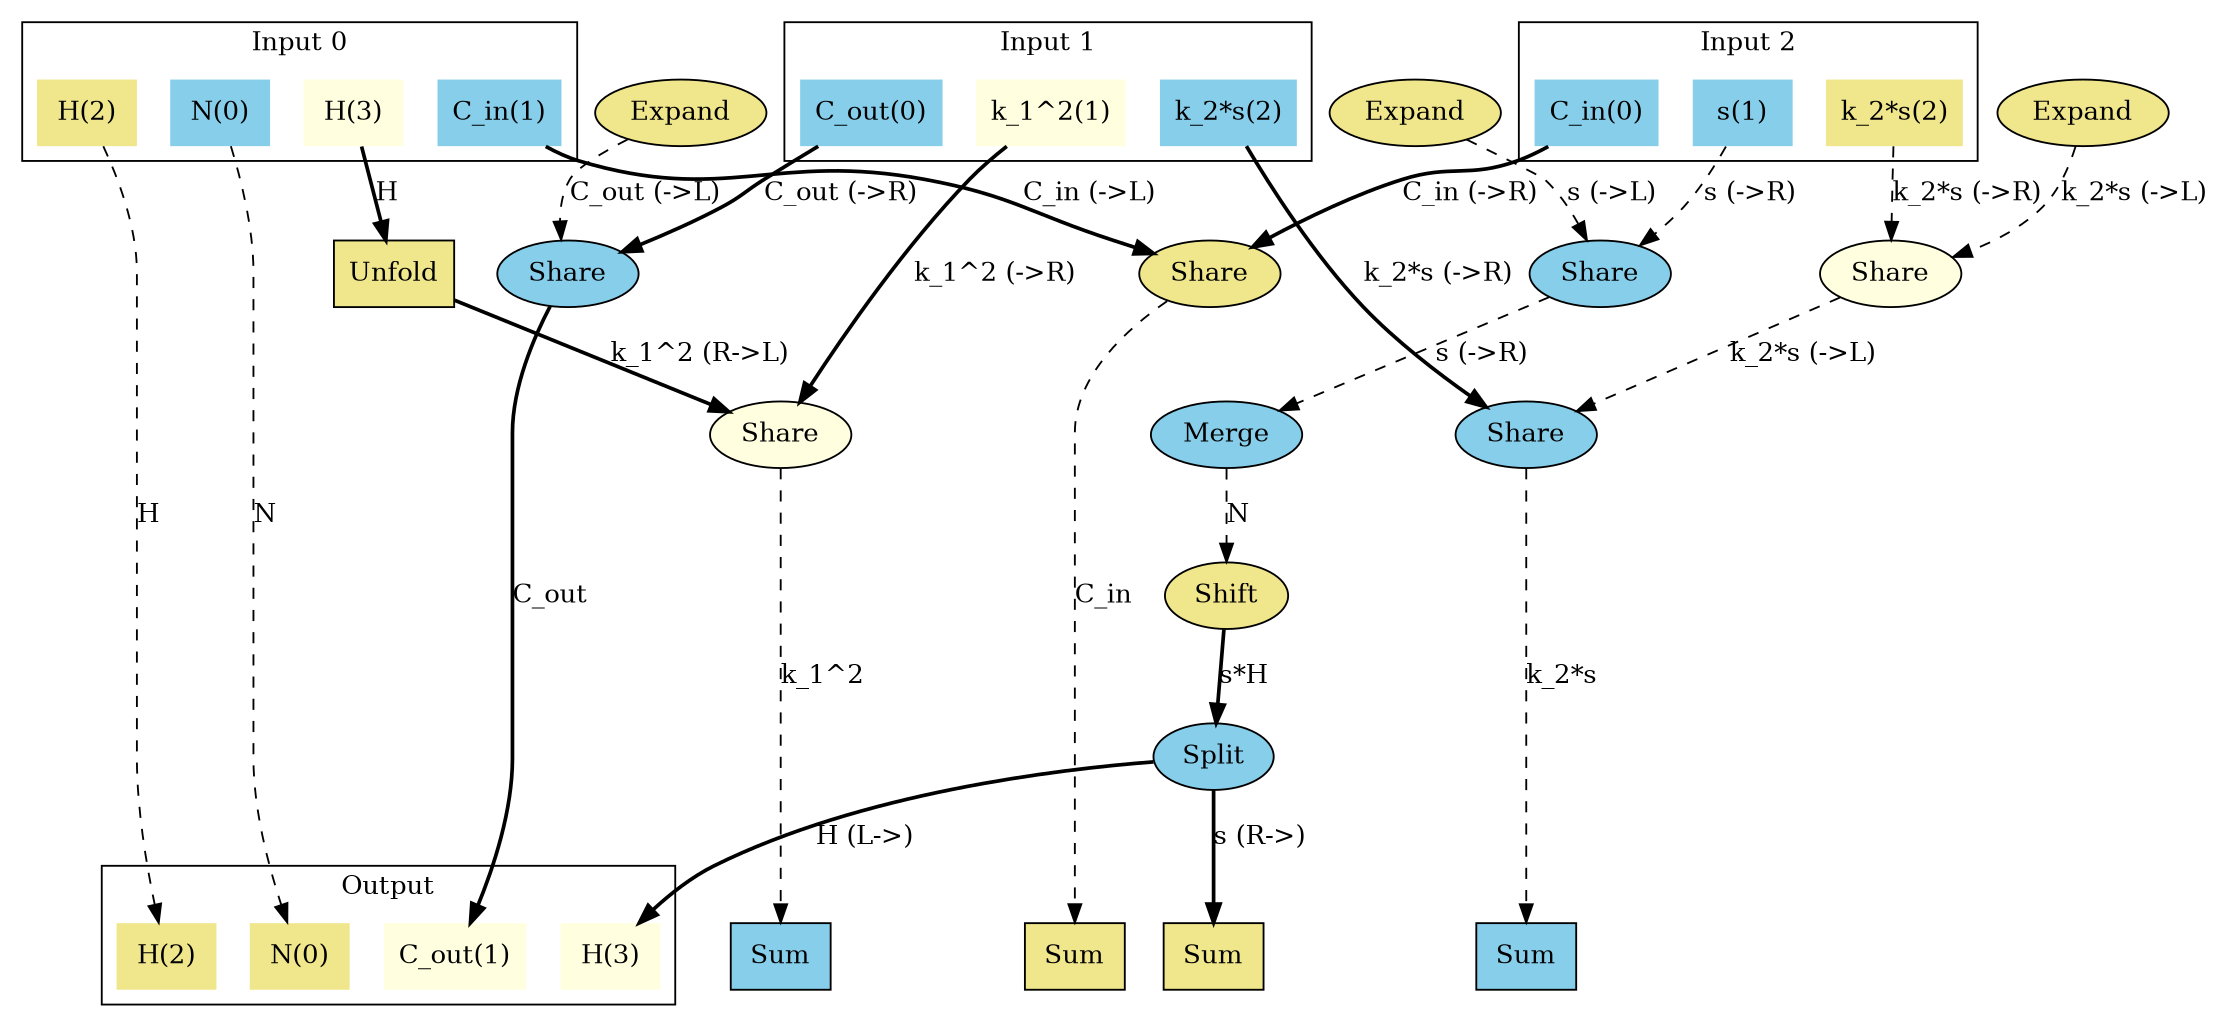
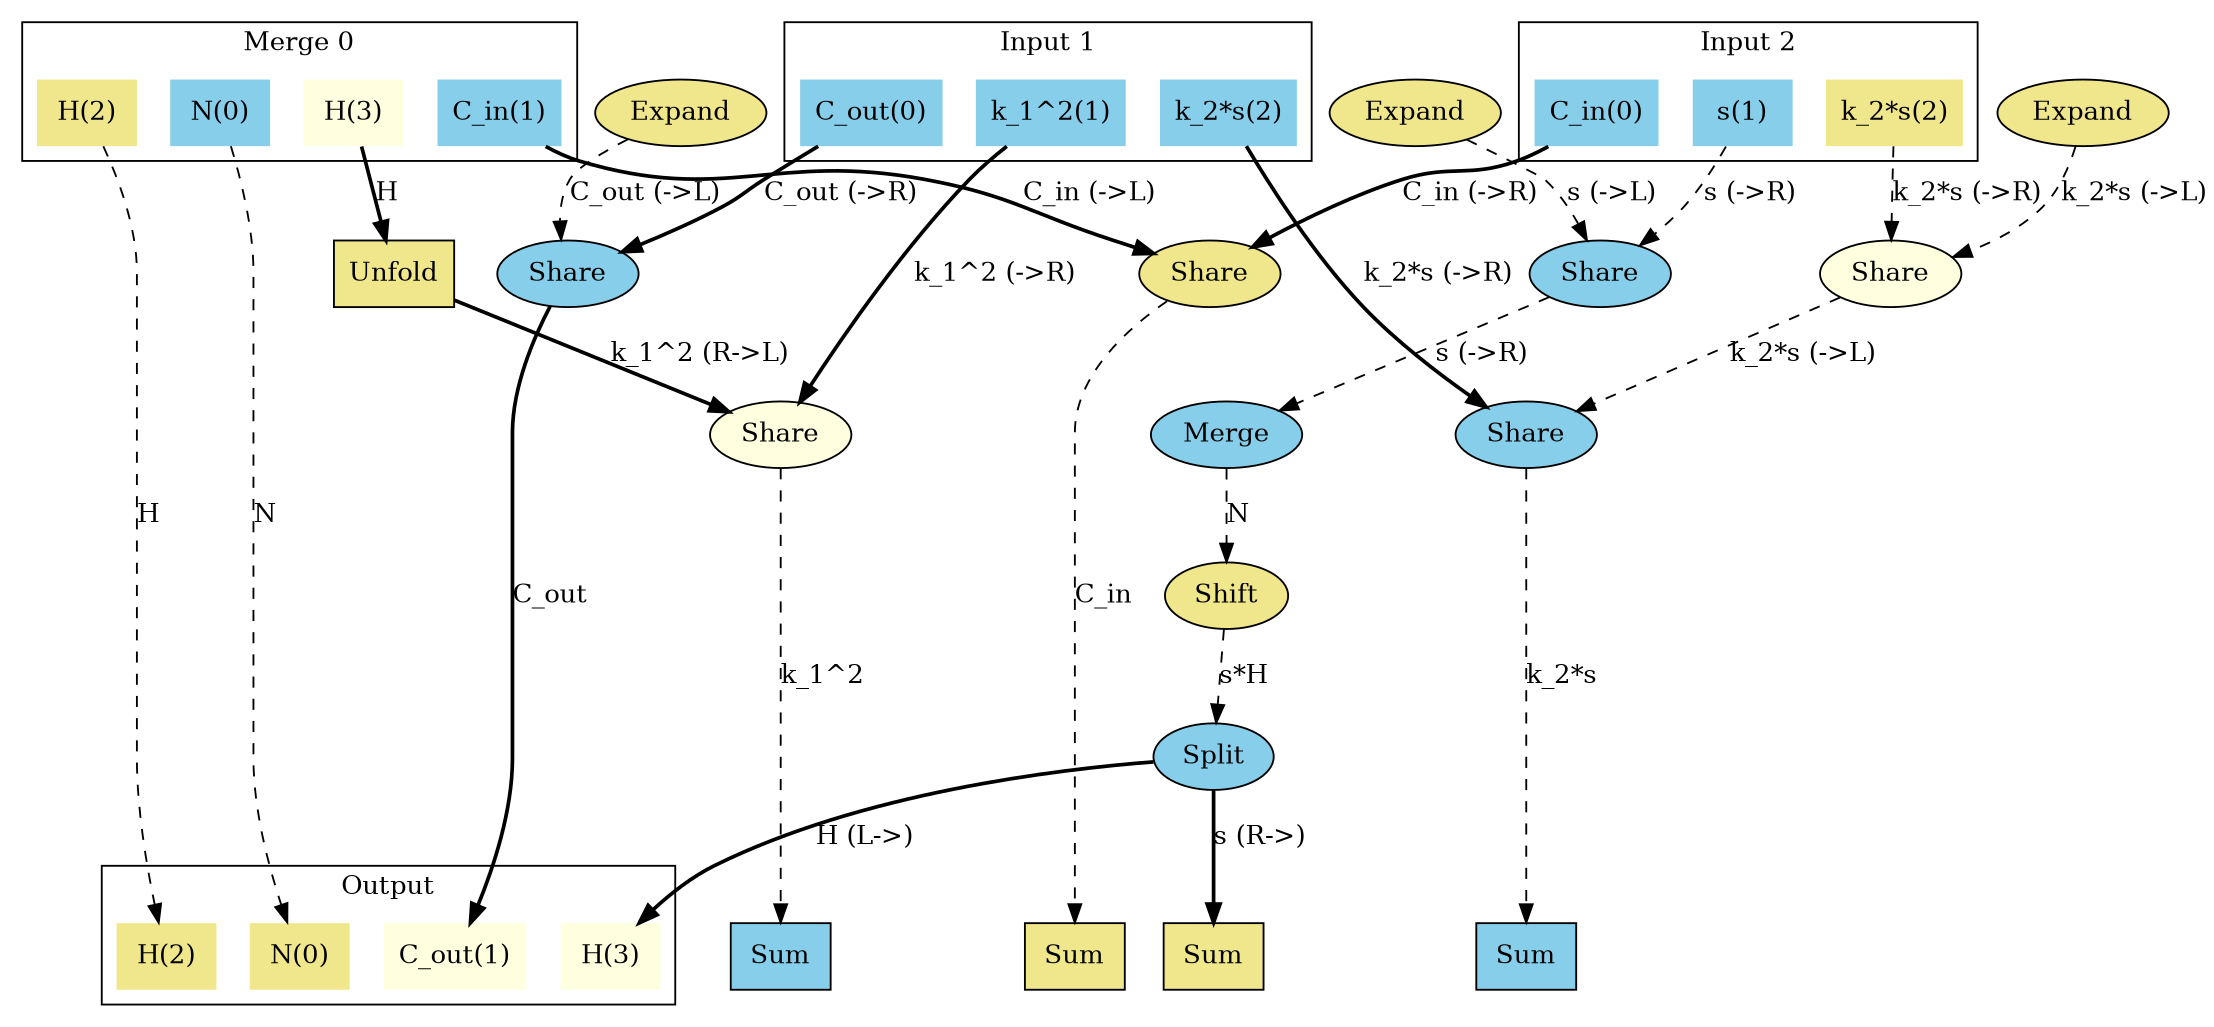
cluster "Input 0": label "Input 0" -> "Merge 0"
node "k_1^2(1)": fillcolor lightyellow -> skyblue
edge "Shift" -> "Split": style bold -> dashed
